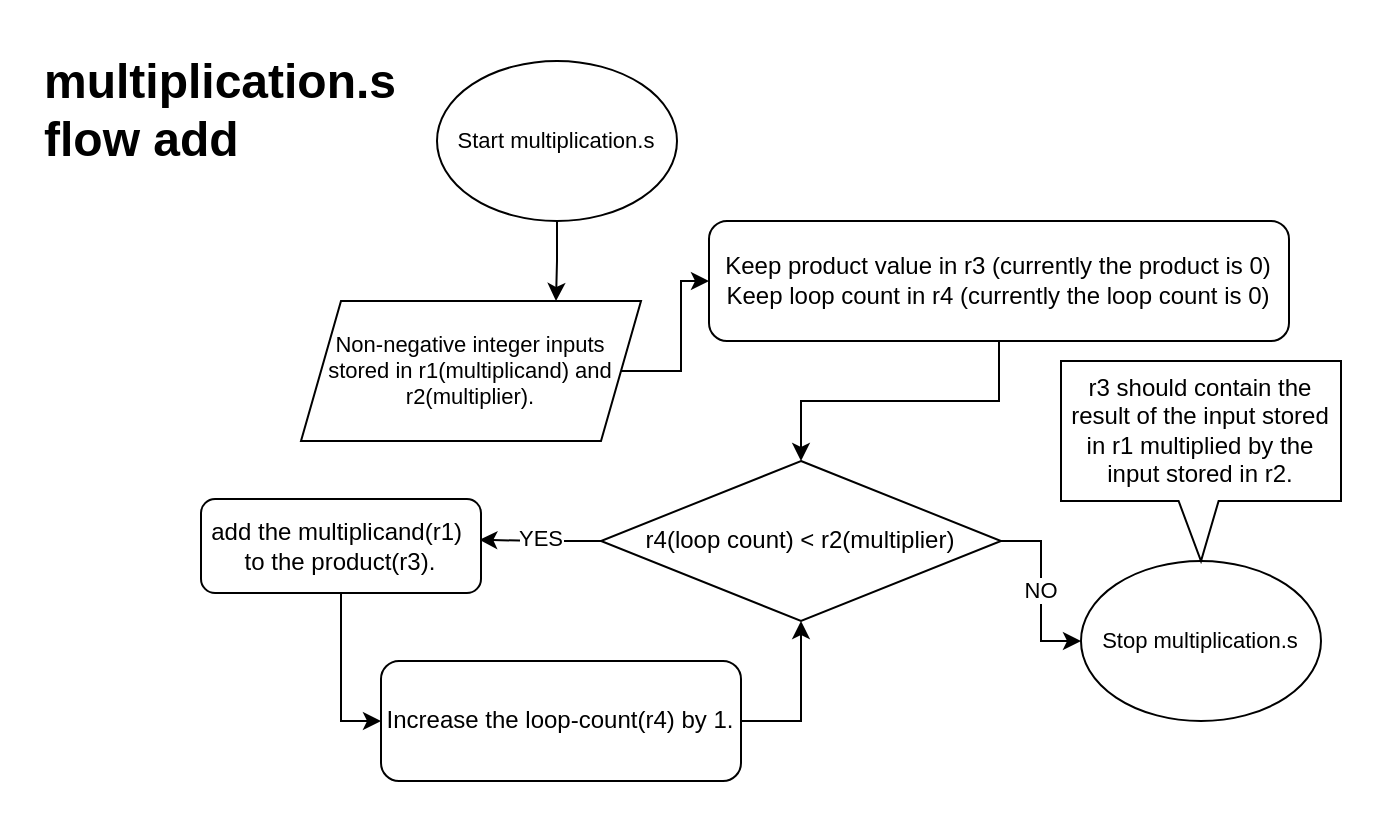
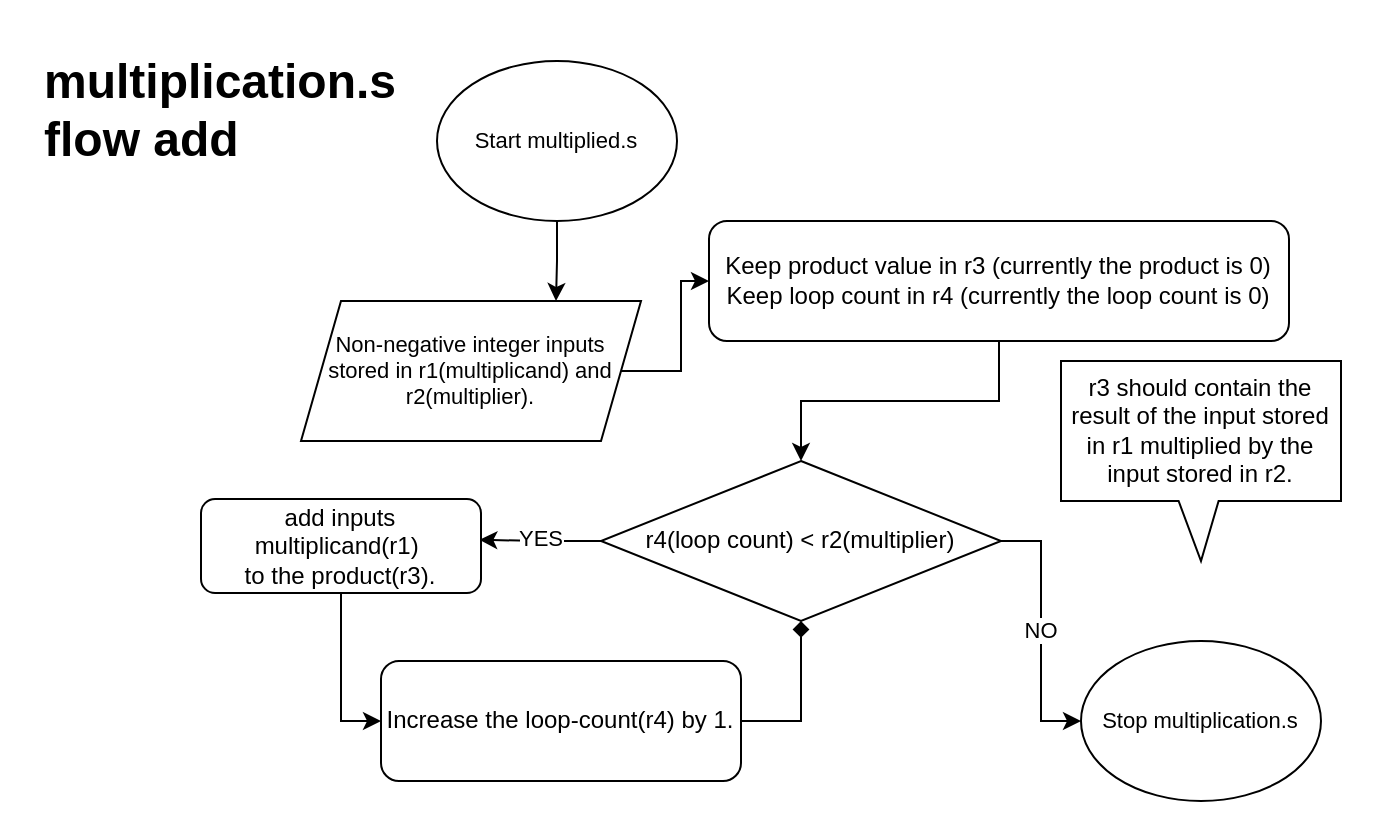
node "Start multiplication.s": label "Start multiplication.s" -> "Start multiplied.s"
node "add the multiplicand(r1) to the product(r3).": label "add the multiplicand(r1) to the product(r3)." -> "add inputs multiplicand(r1) to the product(r3)."
edge "Increase the loop-count(r4) by 1." -> "r4(loop count) < r2(multiplier)": arrowhead classic -> diamond
node "Stop multiplication.s": moved (1201, 641) -> (1201, 721)
